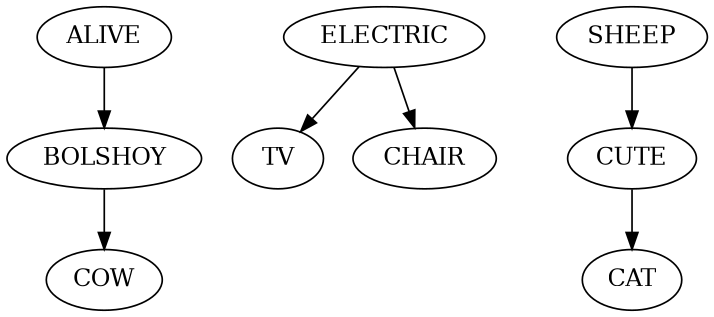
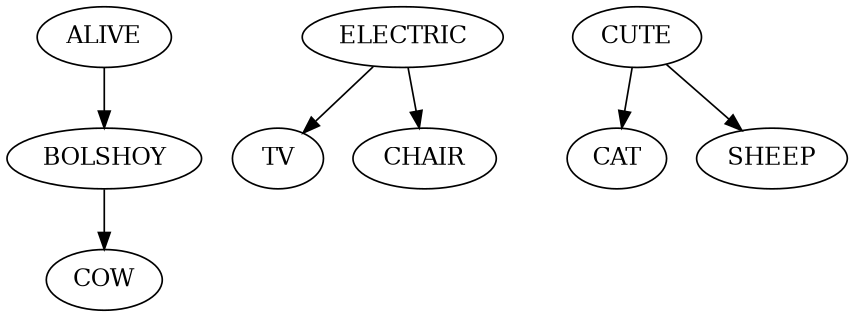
edge "SHEEP" -> "CUTE": reversed
